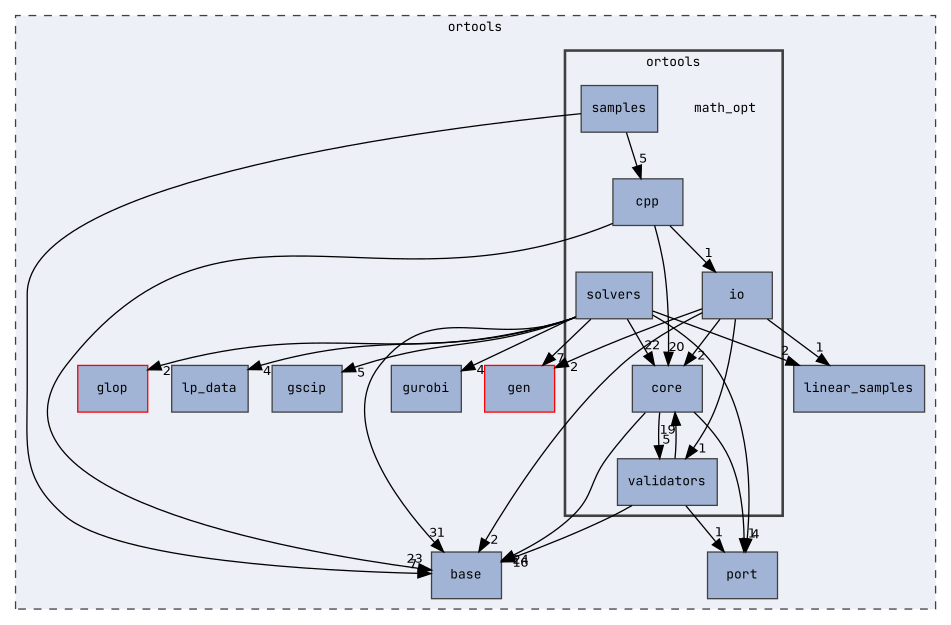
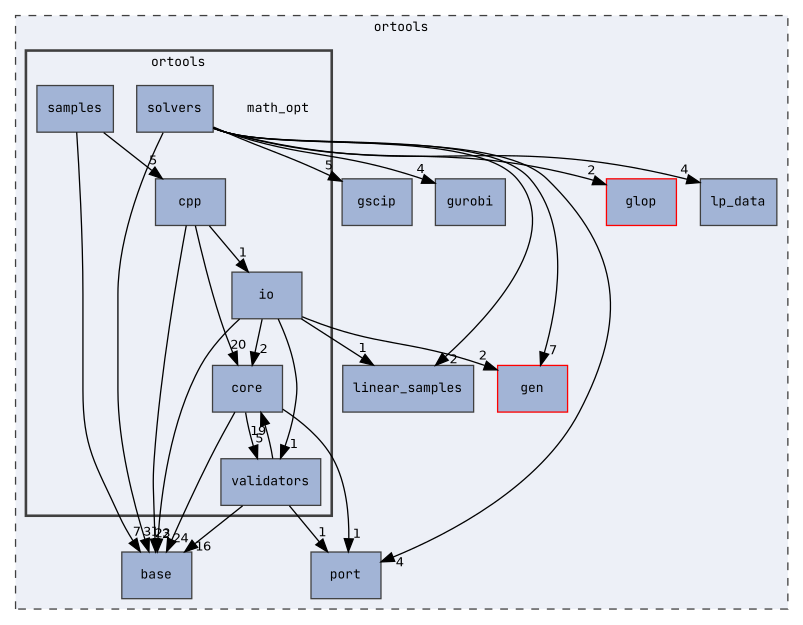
edge "solvers" -> "core": removed
